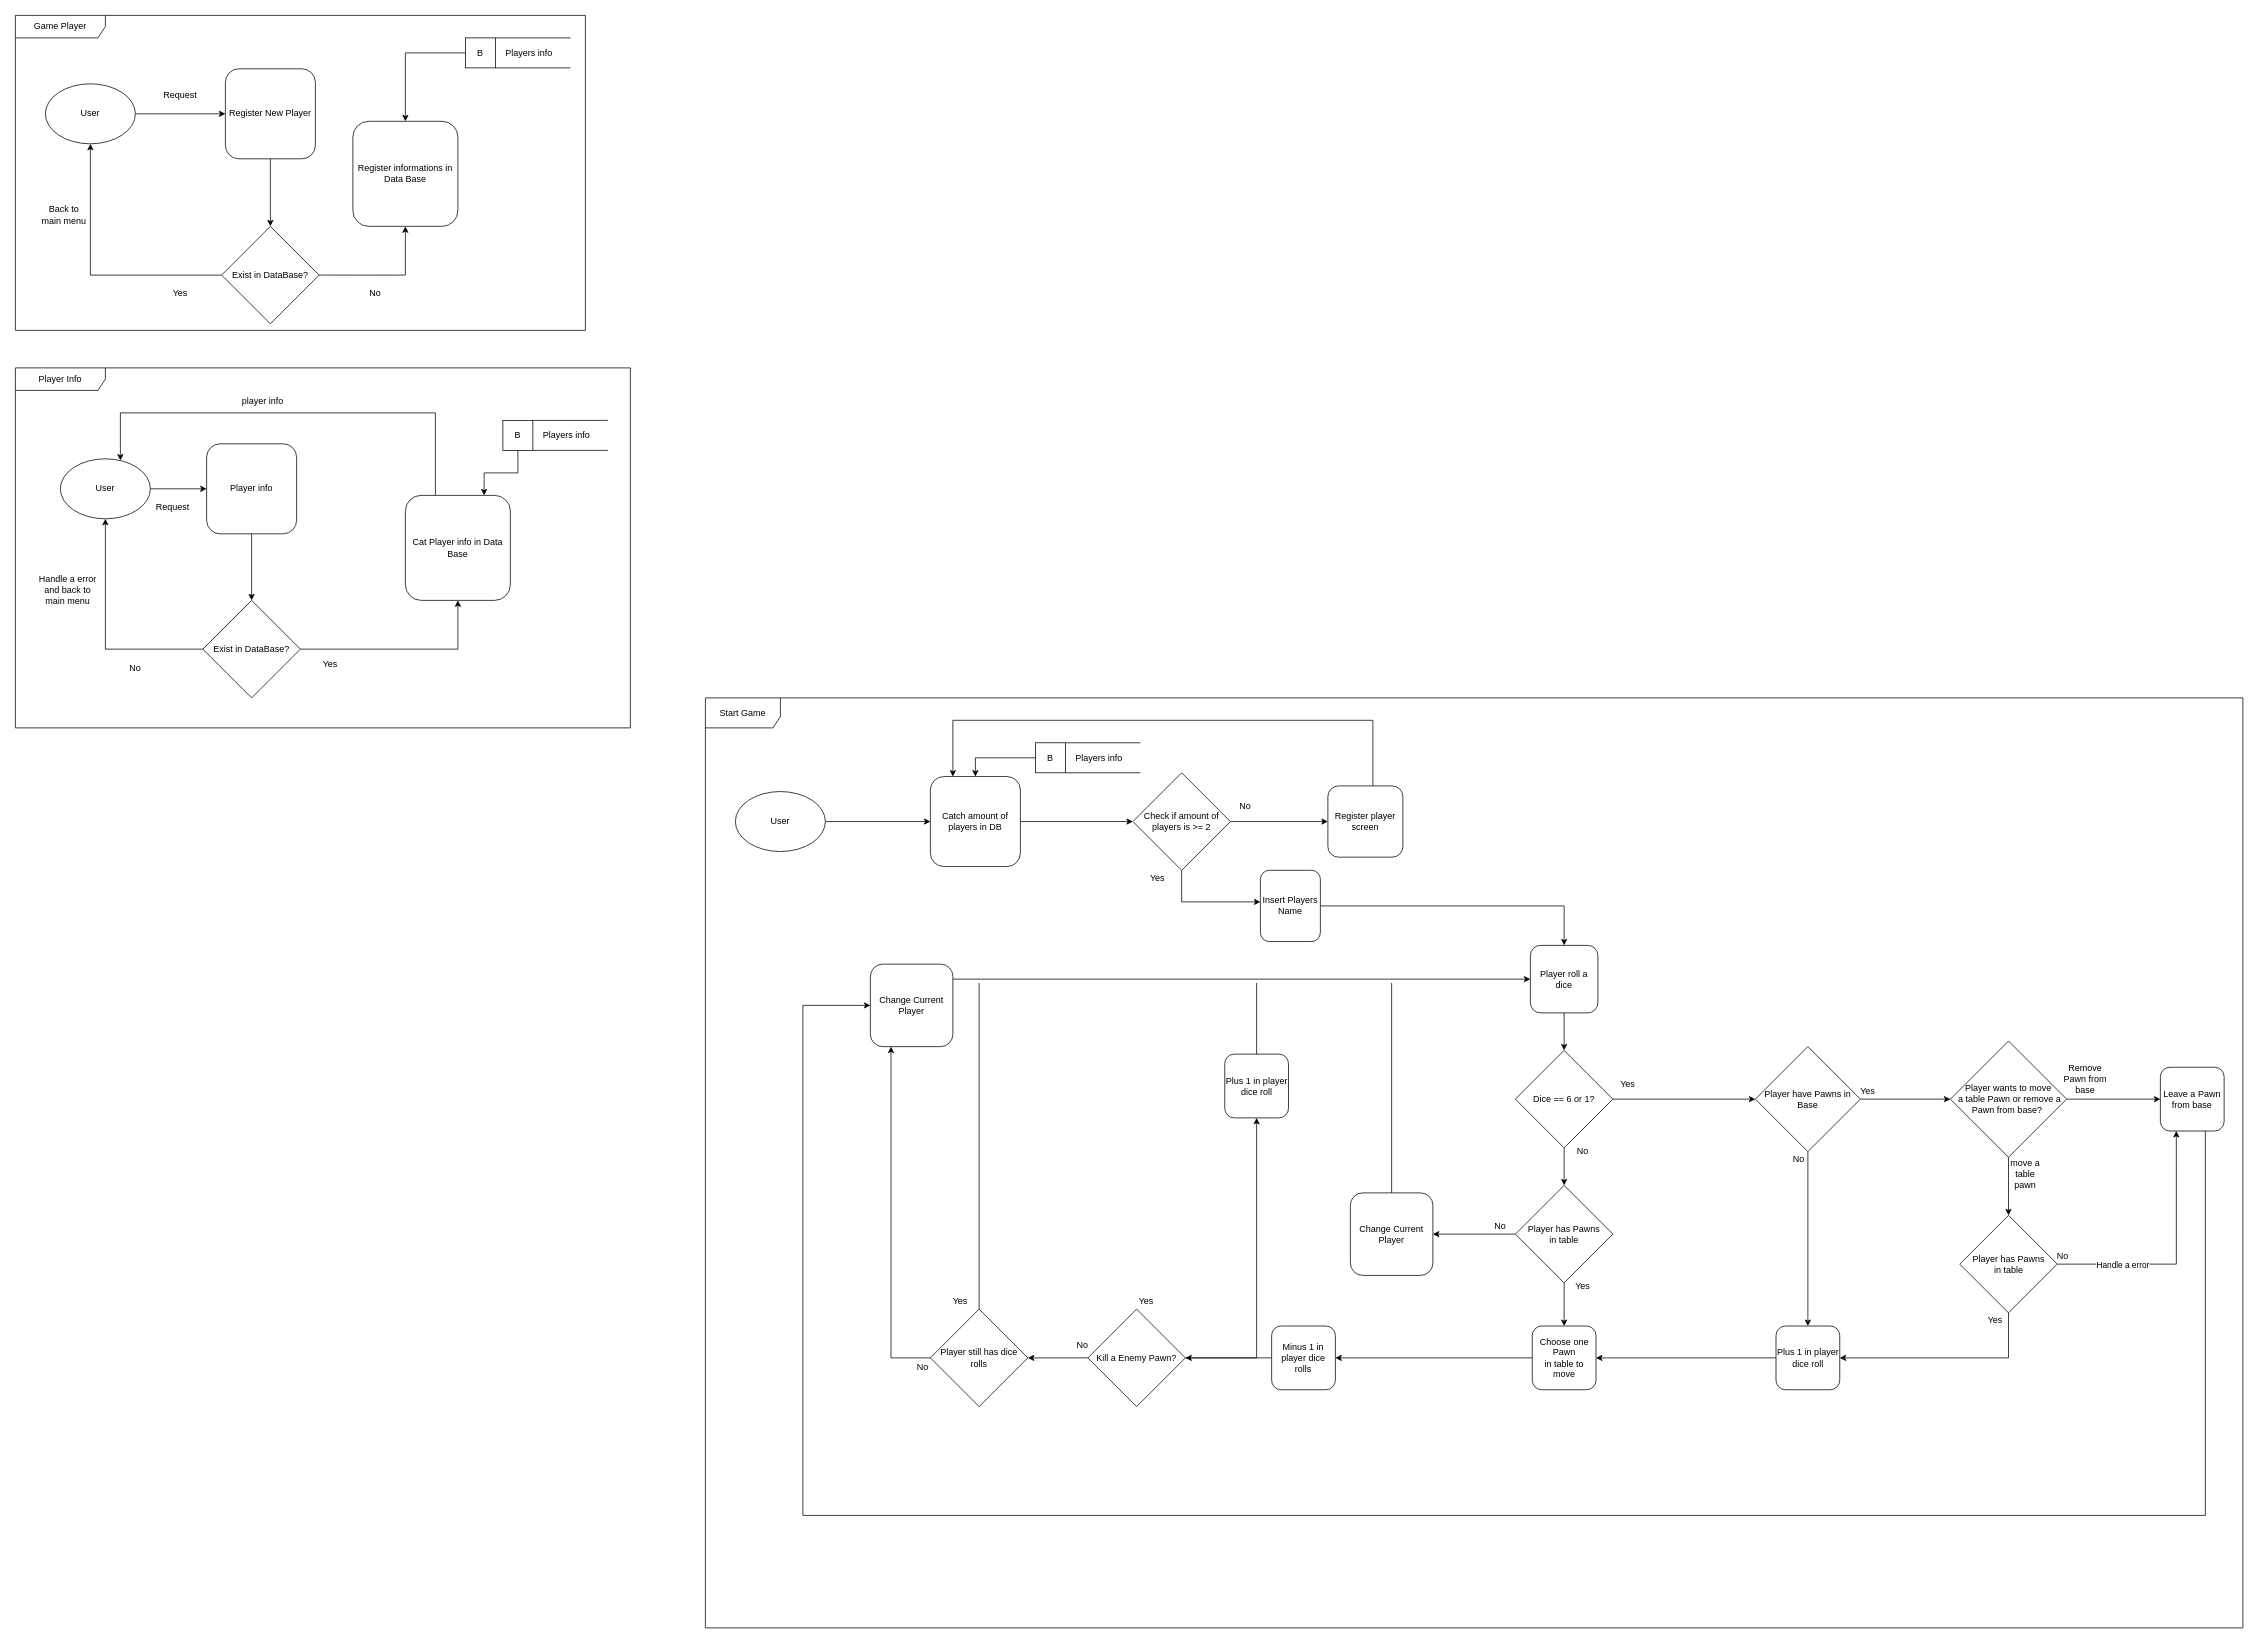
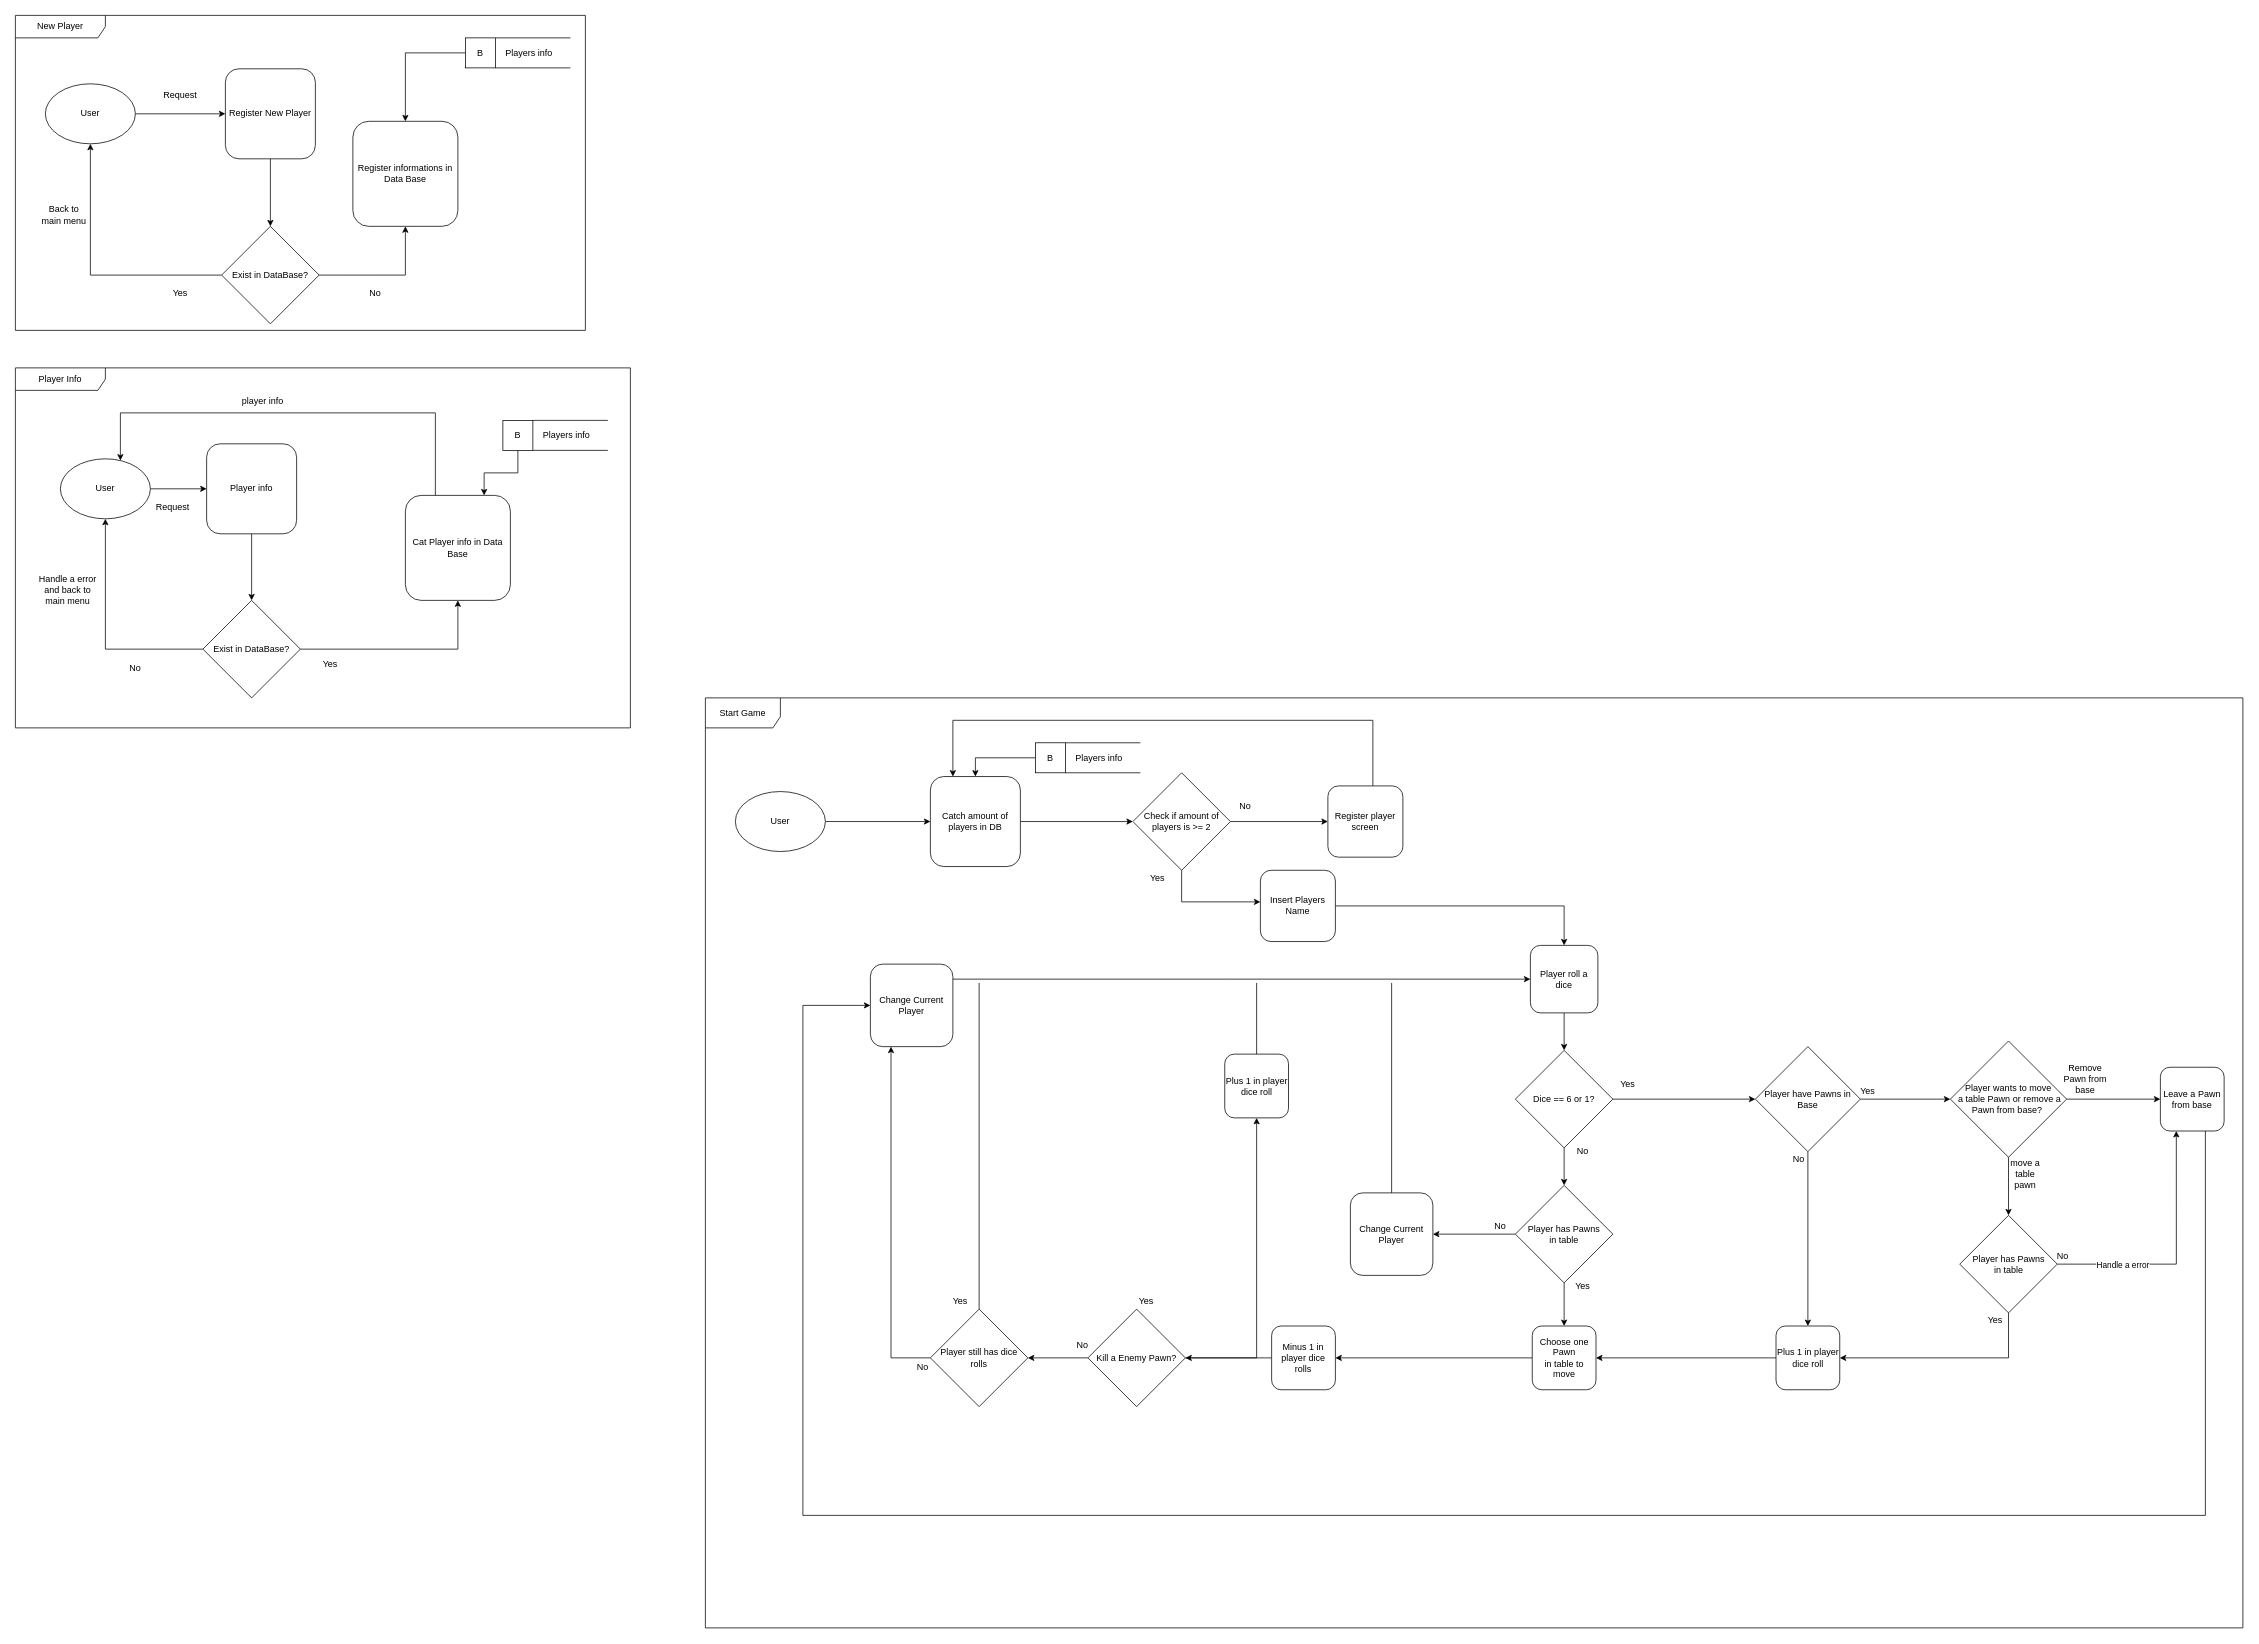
node "Game Player": label "Game Player" -> "New Player"
node "Insert Players Name": size 60x71 -> 75x71
